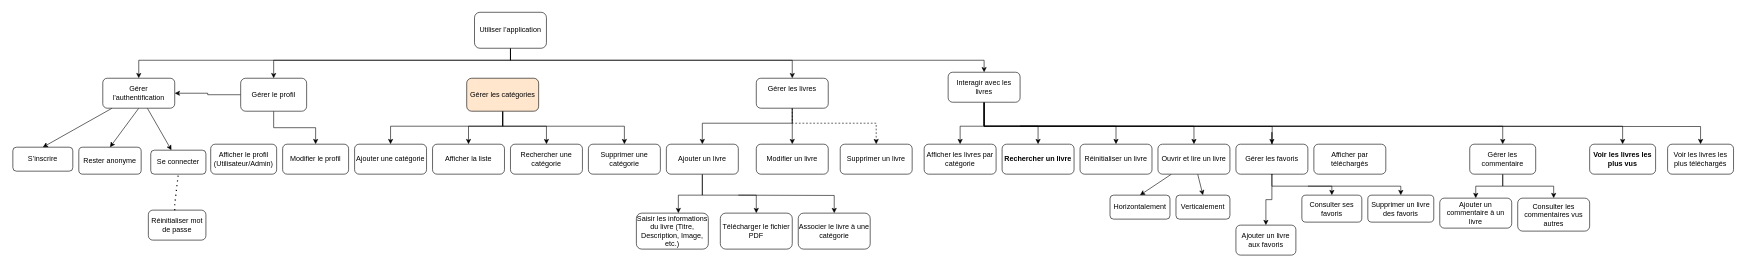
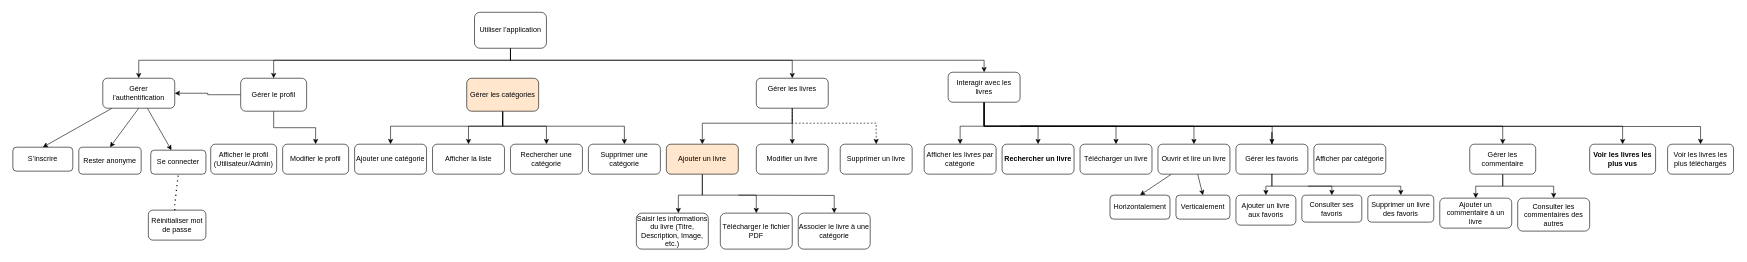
node "Ajouter un livre": fillcolor #ffffff -> #ffe6cc
node "Réinitialiser un livre": label "Réinitialiser un livre" -> "Télécharger un livre"
node "Afficher par téléchargés": label "Afficher par téléchargés" -> "Afficher par catégorie"
node "Consulter les commentaires vus autres": label "Consulter les commentaires vus autres" -> "Consulter les commentaires des autres"
node "Ajouter un livre aux favoris": moved (1266, 240) -> (1266, 210)
